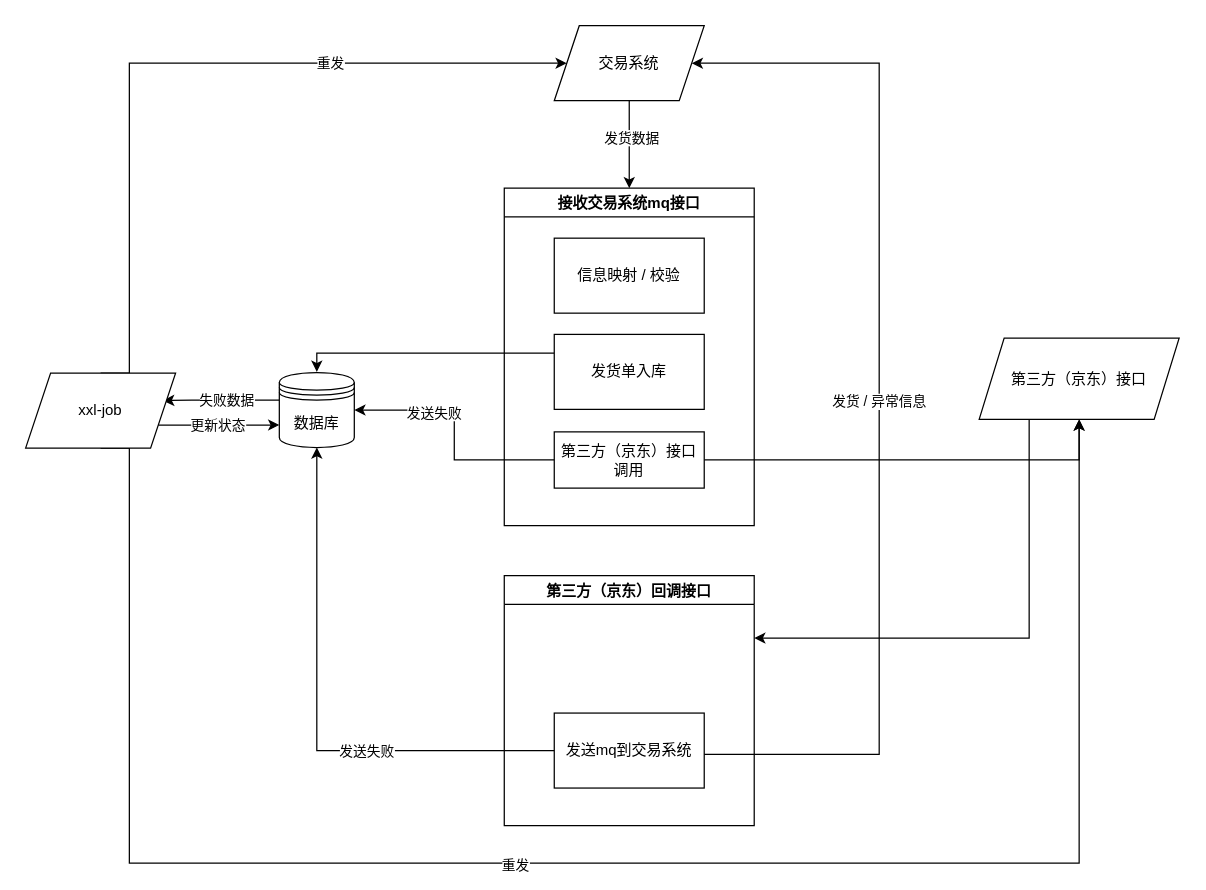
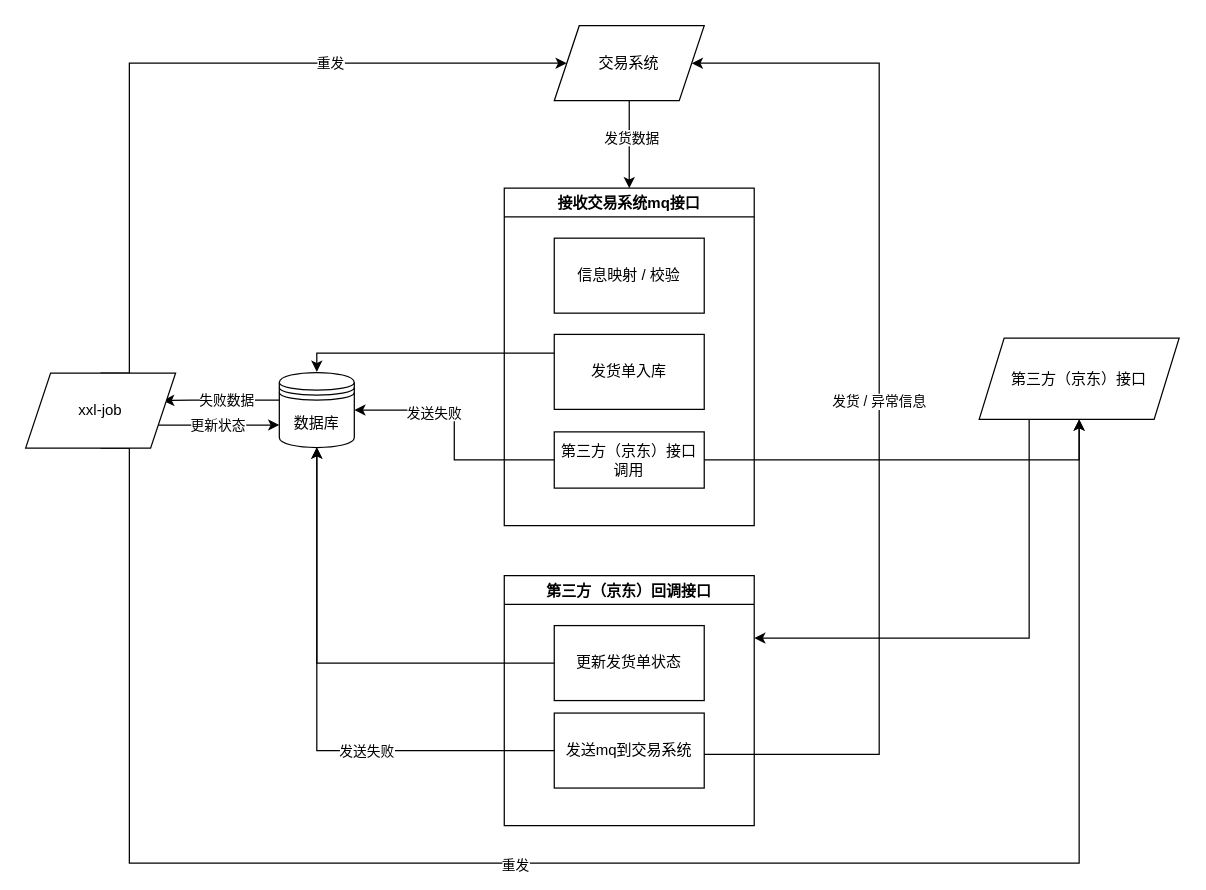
edge "更新发货单状态" -> "数据库": added
node "更新发货单状态": added
